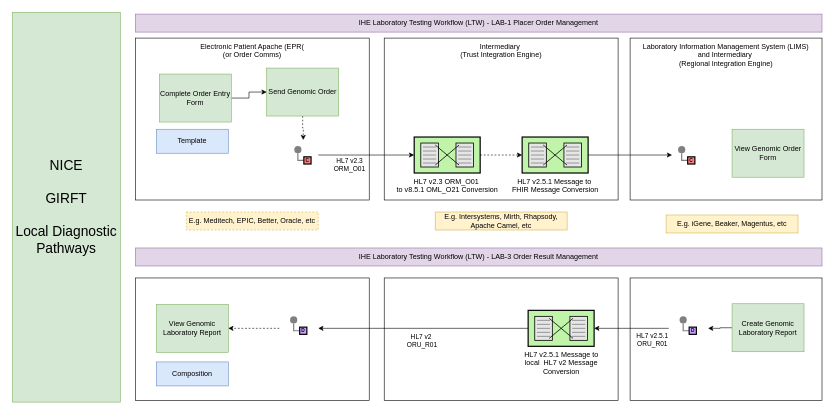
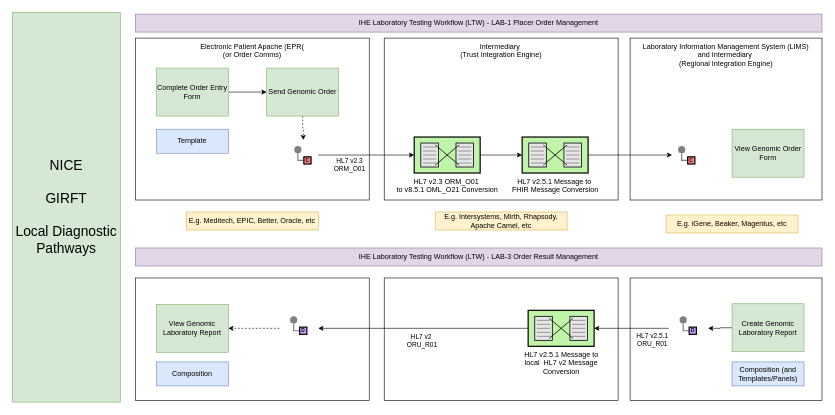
node "Complete Order Entry Form": moved (195, 98) -> (192, 92)
edge "HL7 v2.3 ORM_O01 to v8.5.1 OML_O21 Conversion" -> "HL7 v2.5.1 Message to FHIR Message Conversion": style dashed -> solid
node "E.g. Meditech, EPIC, Better, Oracle, etc": style dashed -> solid
node "Composition (and Templates/Panels)": added
